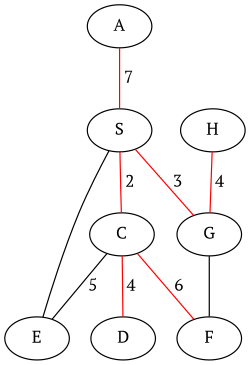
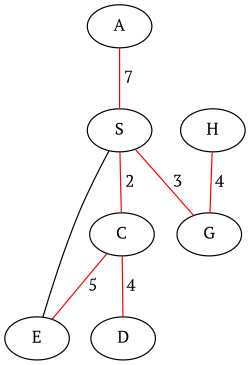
edge "C" -- "E": color black -> red
node "F": removed
